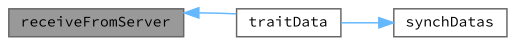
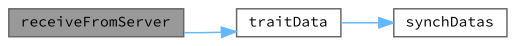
edge "traitData" -> "receiveFromServer": reversed
